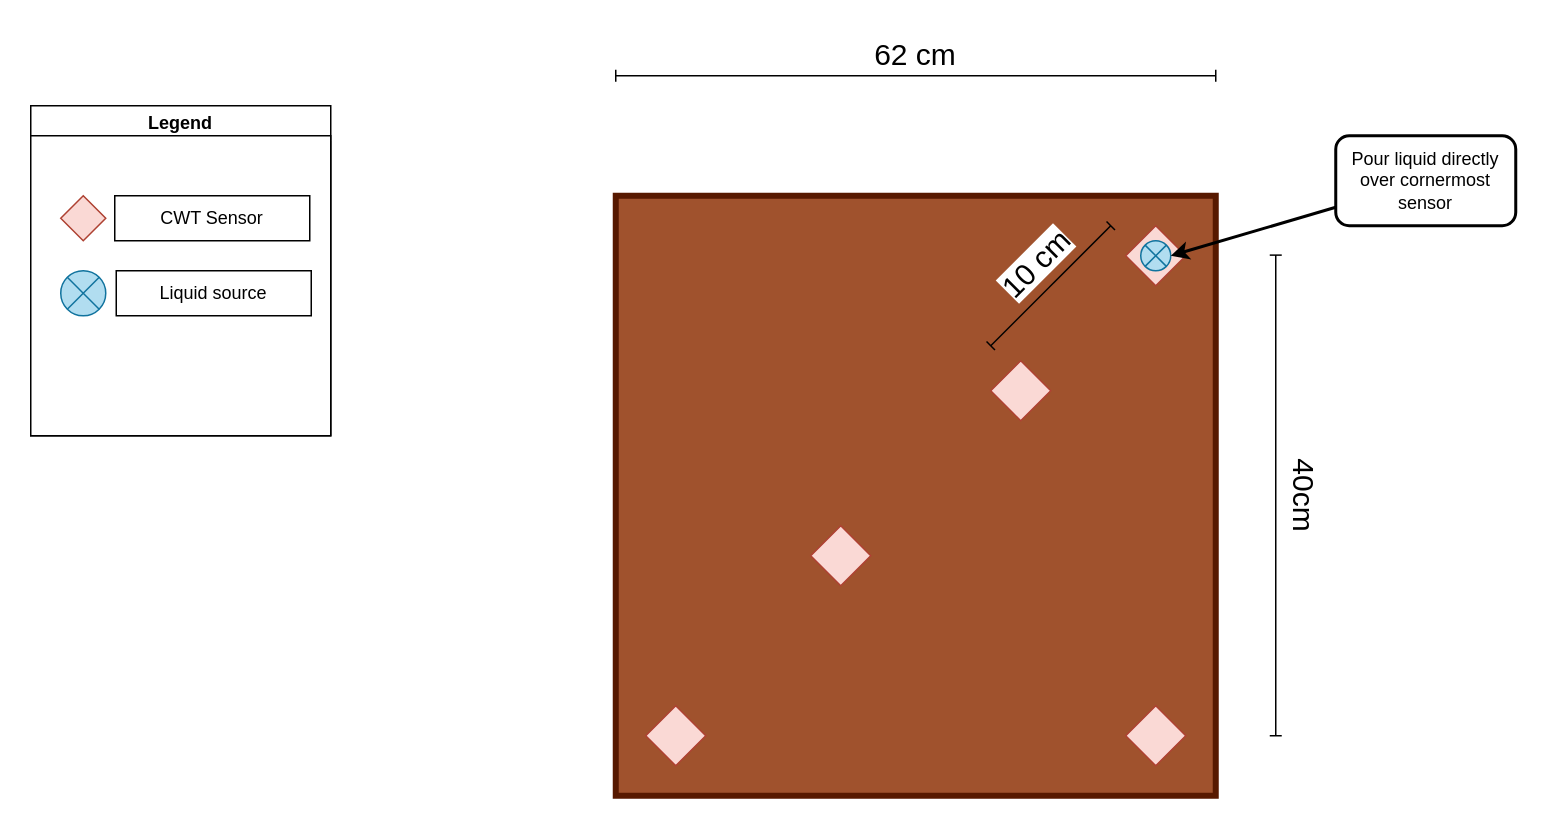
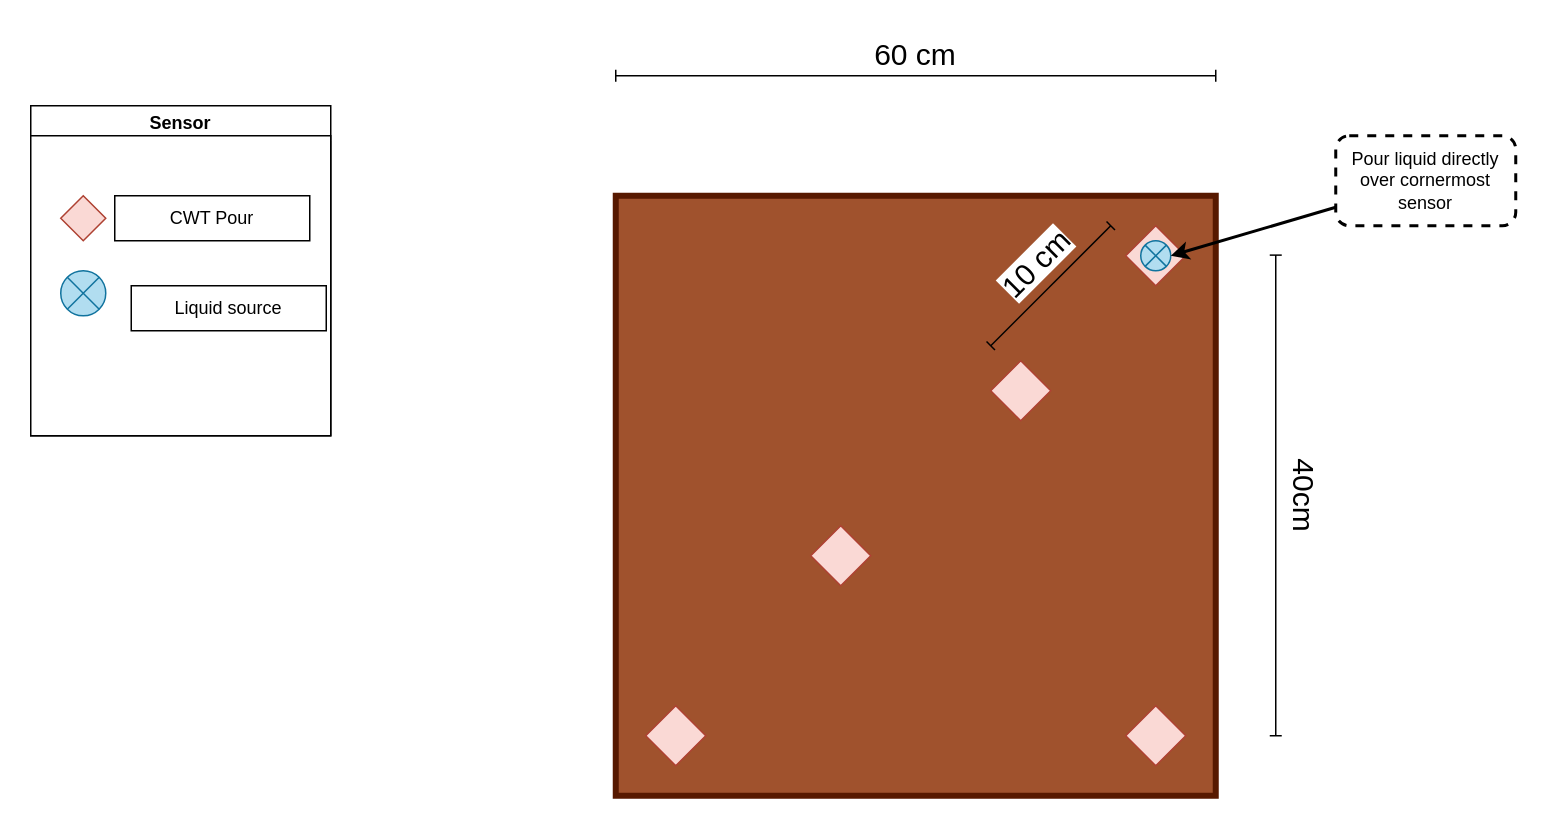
node "62 cm": label "62 cm" -> "60 cm"
node "Legend": label "Legend" -> "Sensor"
node "Pour liquid directly over cornermost sensor": style solid -> dashed
node "CWT Sensor": label "CWT Sensor" -> "CWT Pour"
node "Liquid source": moved (214, 293) -> (229, 308)
